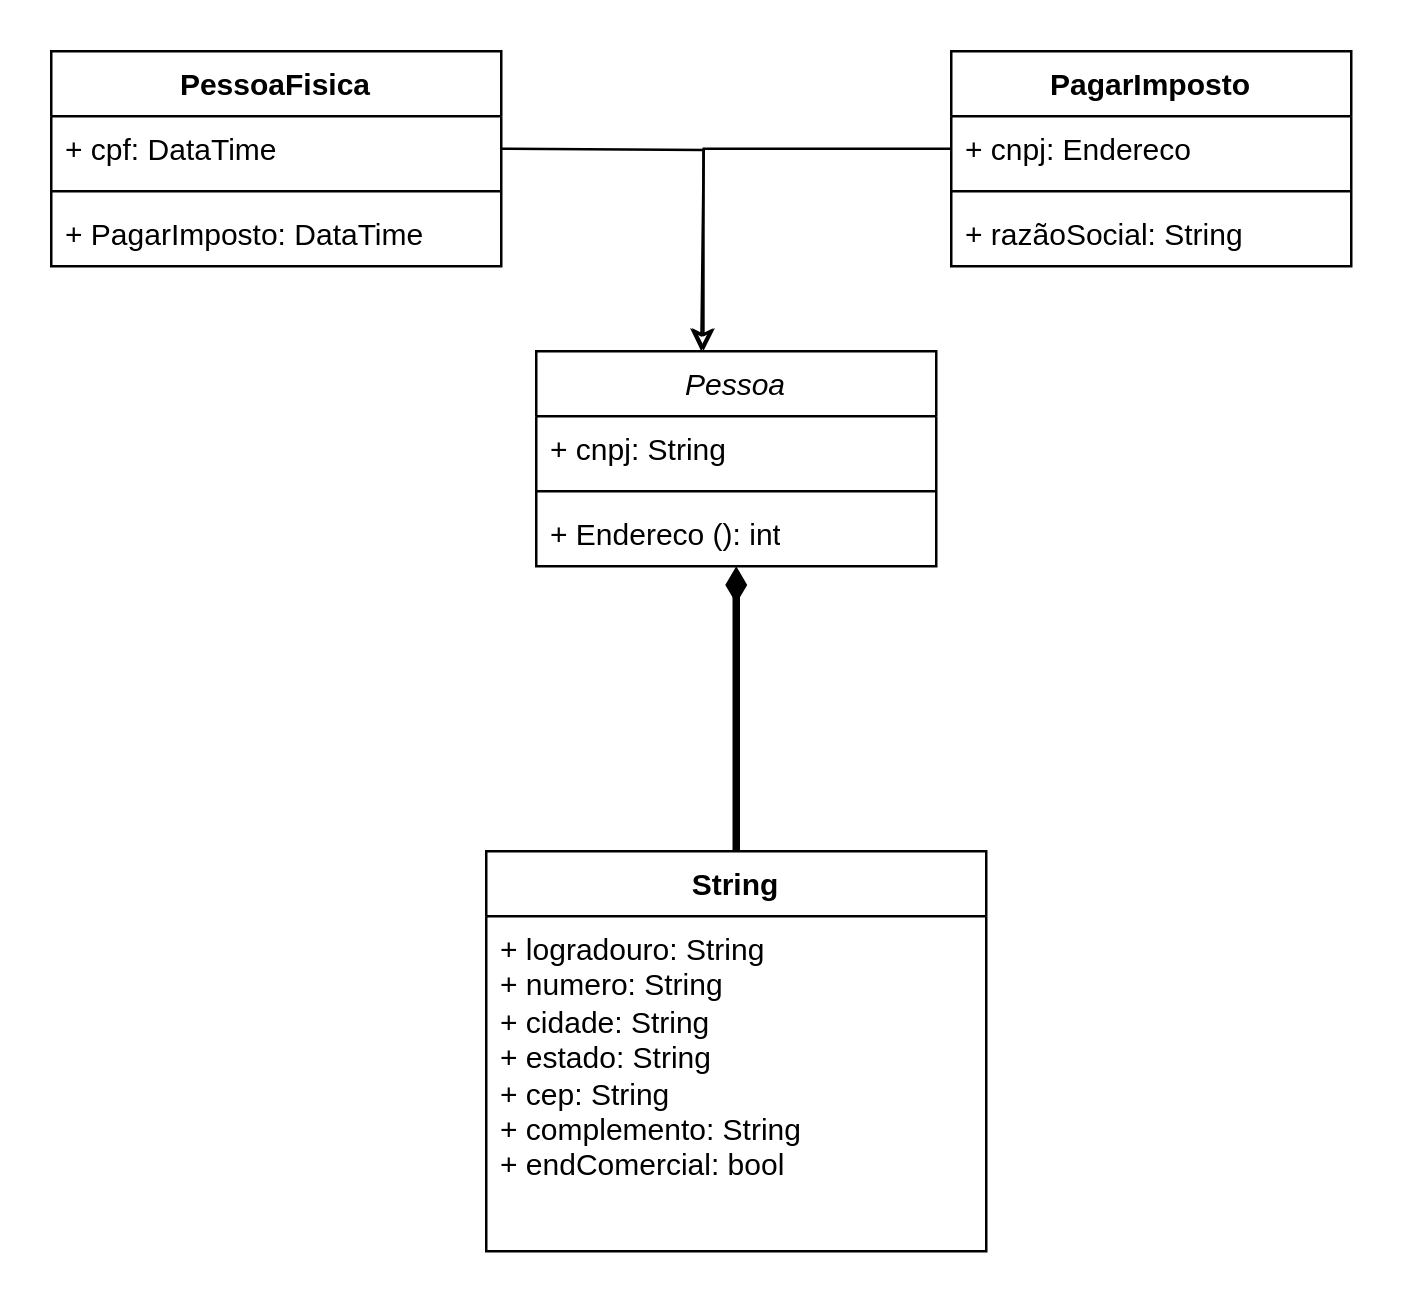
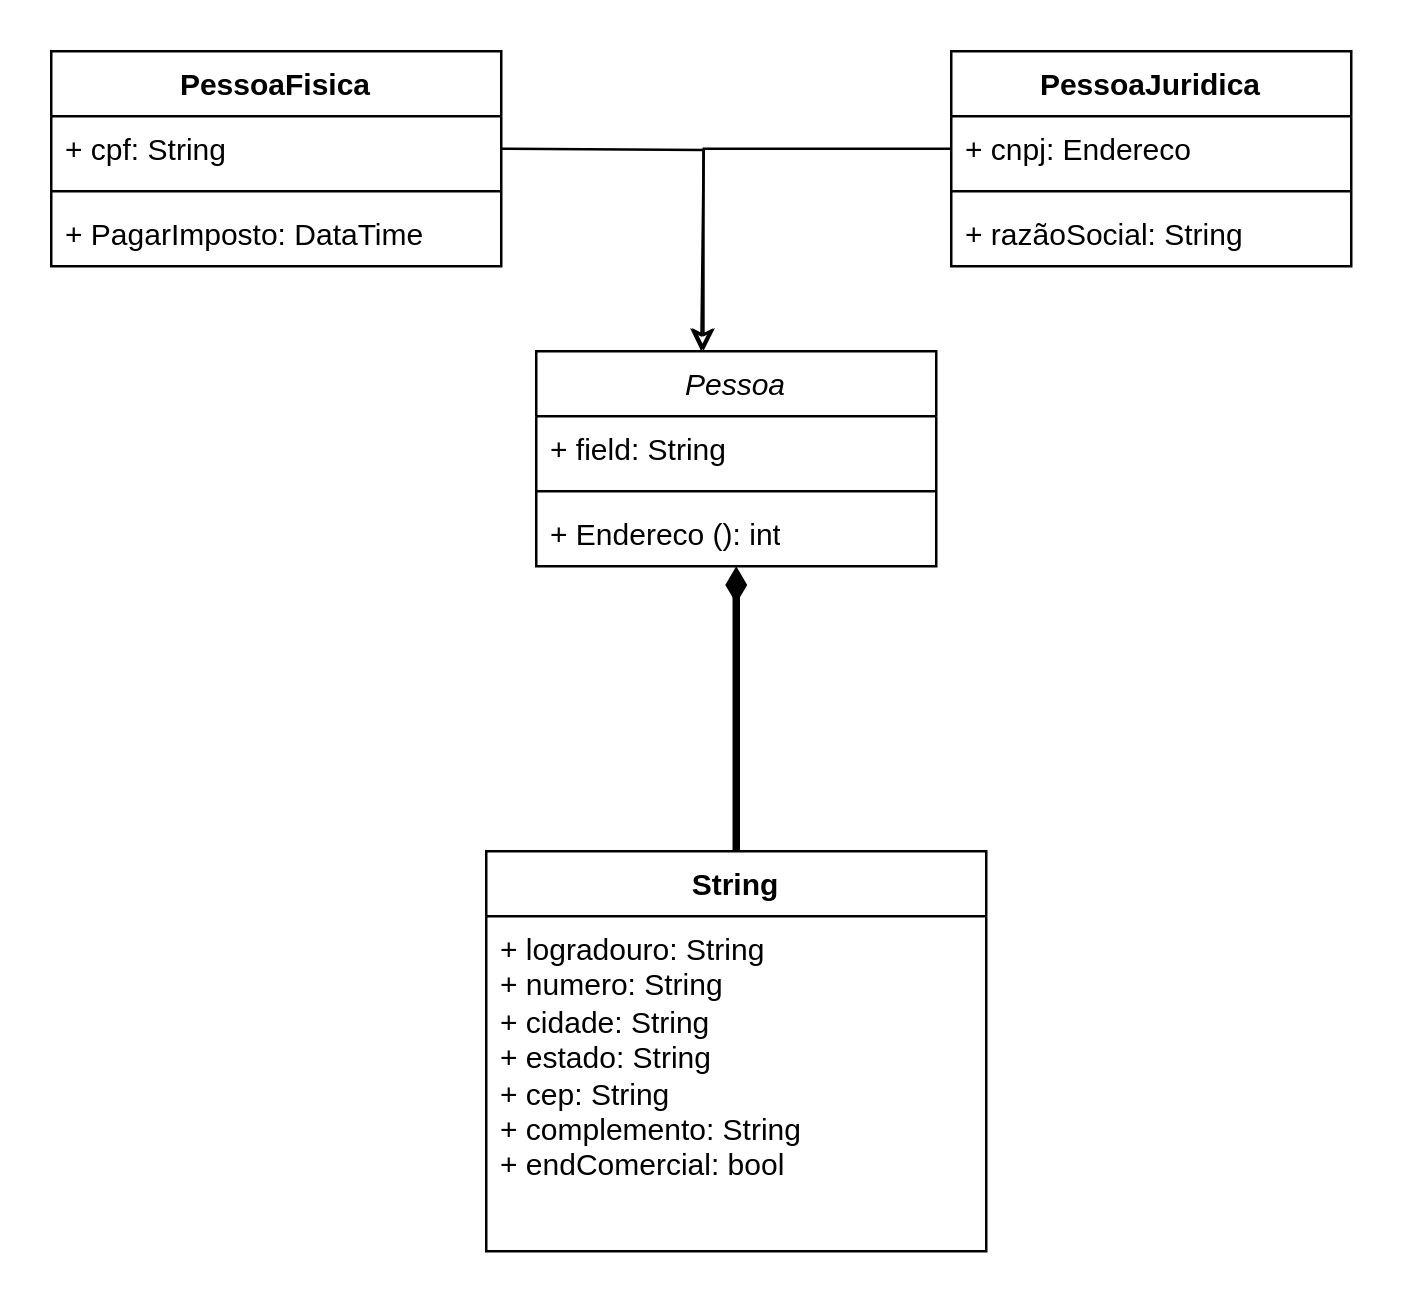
node "PagarImposto": label "PagarImposto" -> "PessoaJuridica"
node "+ cpf: DataTime": label "+ cpf: DataTime" -> "+ cpf: String"
node "+ cnpj: String": label "+ cnpj: String" -> "+ field: String"
